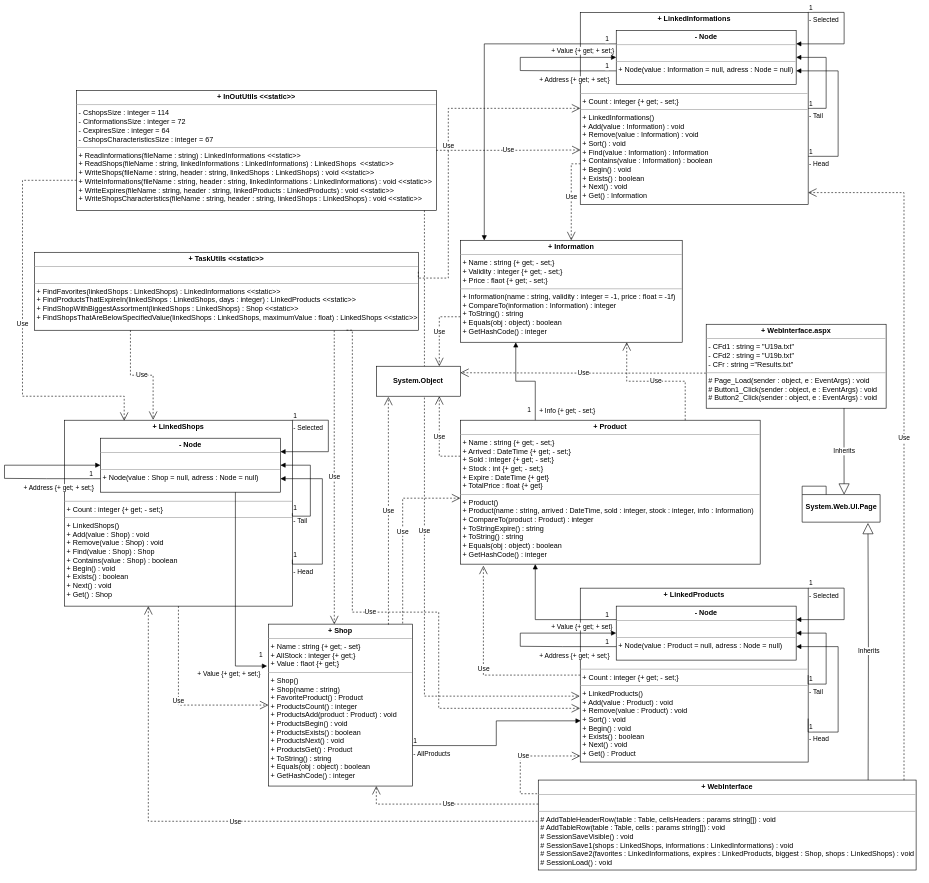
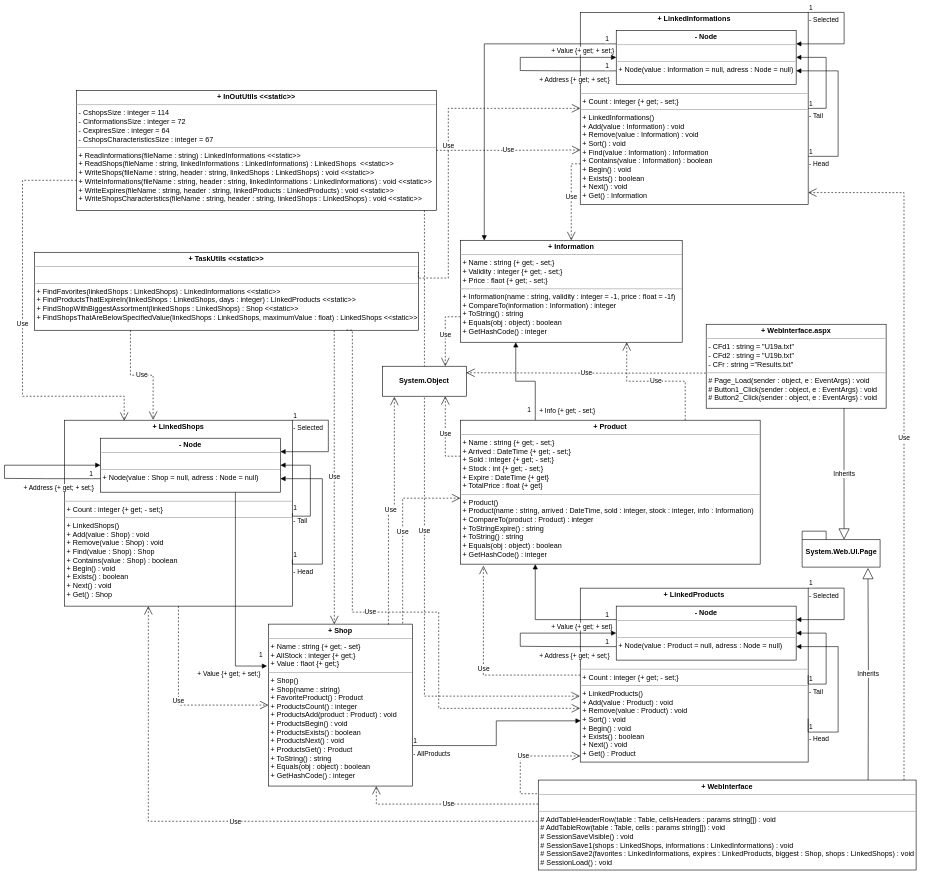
node "System.Object": moved (419, 381) -> (425, 381)
node "System.Web.UI.Page": moved (842, 504) -> (842, 549)
